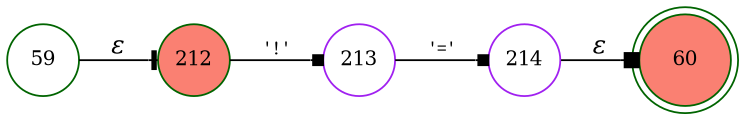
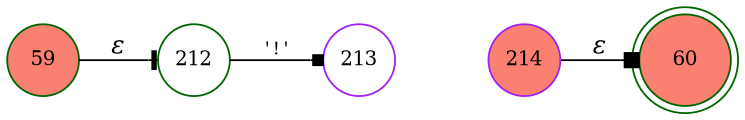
node "59": fillcolor white -> salmon
node "212": fillcolor salmon -> white
edge "213" -> "214": removed, label "'='"
node "214": fillcolor white -> salmon
